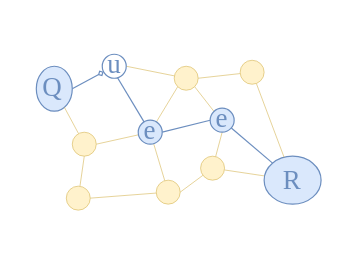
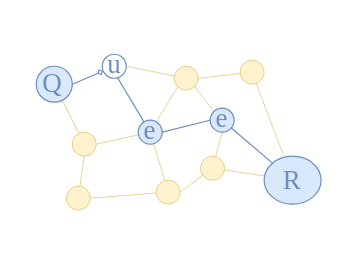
node "Q": size 36x45 -> 36x36
